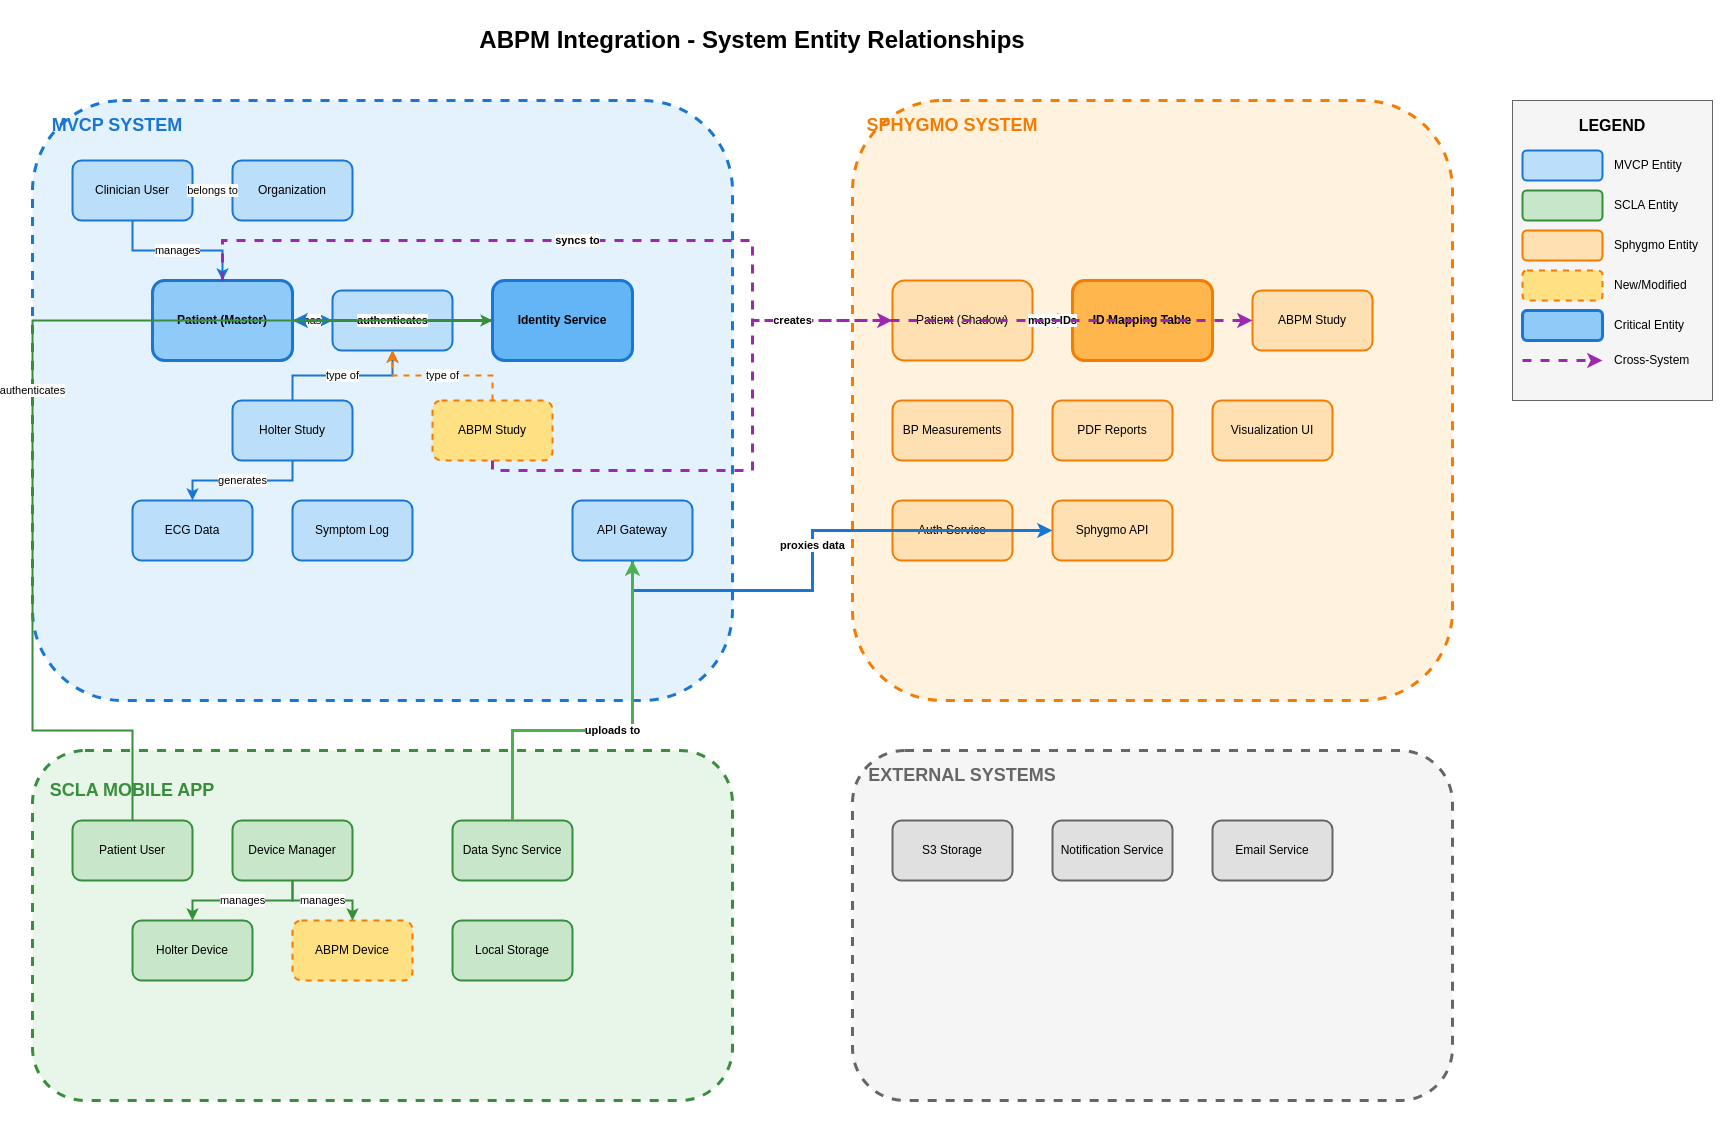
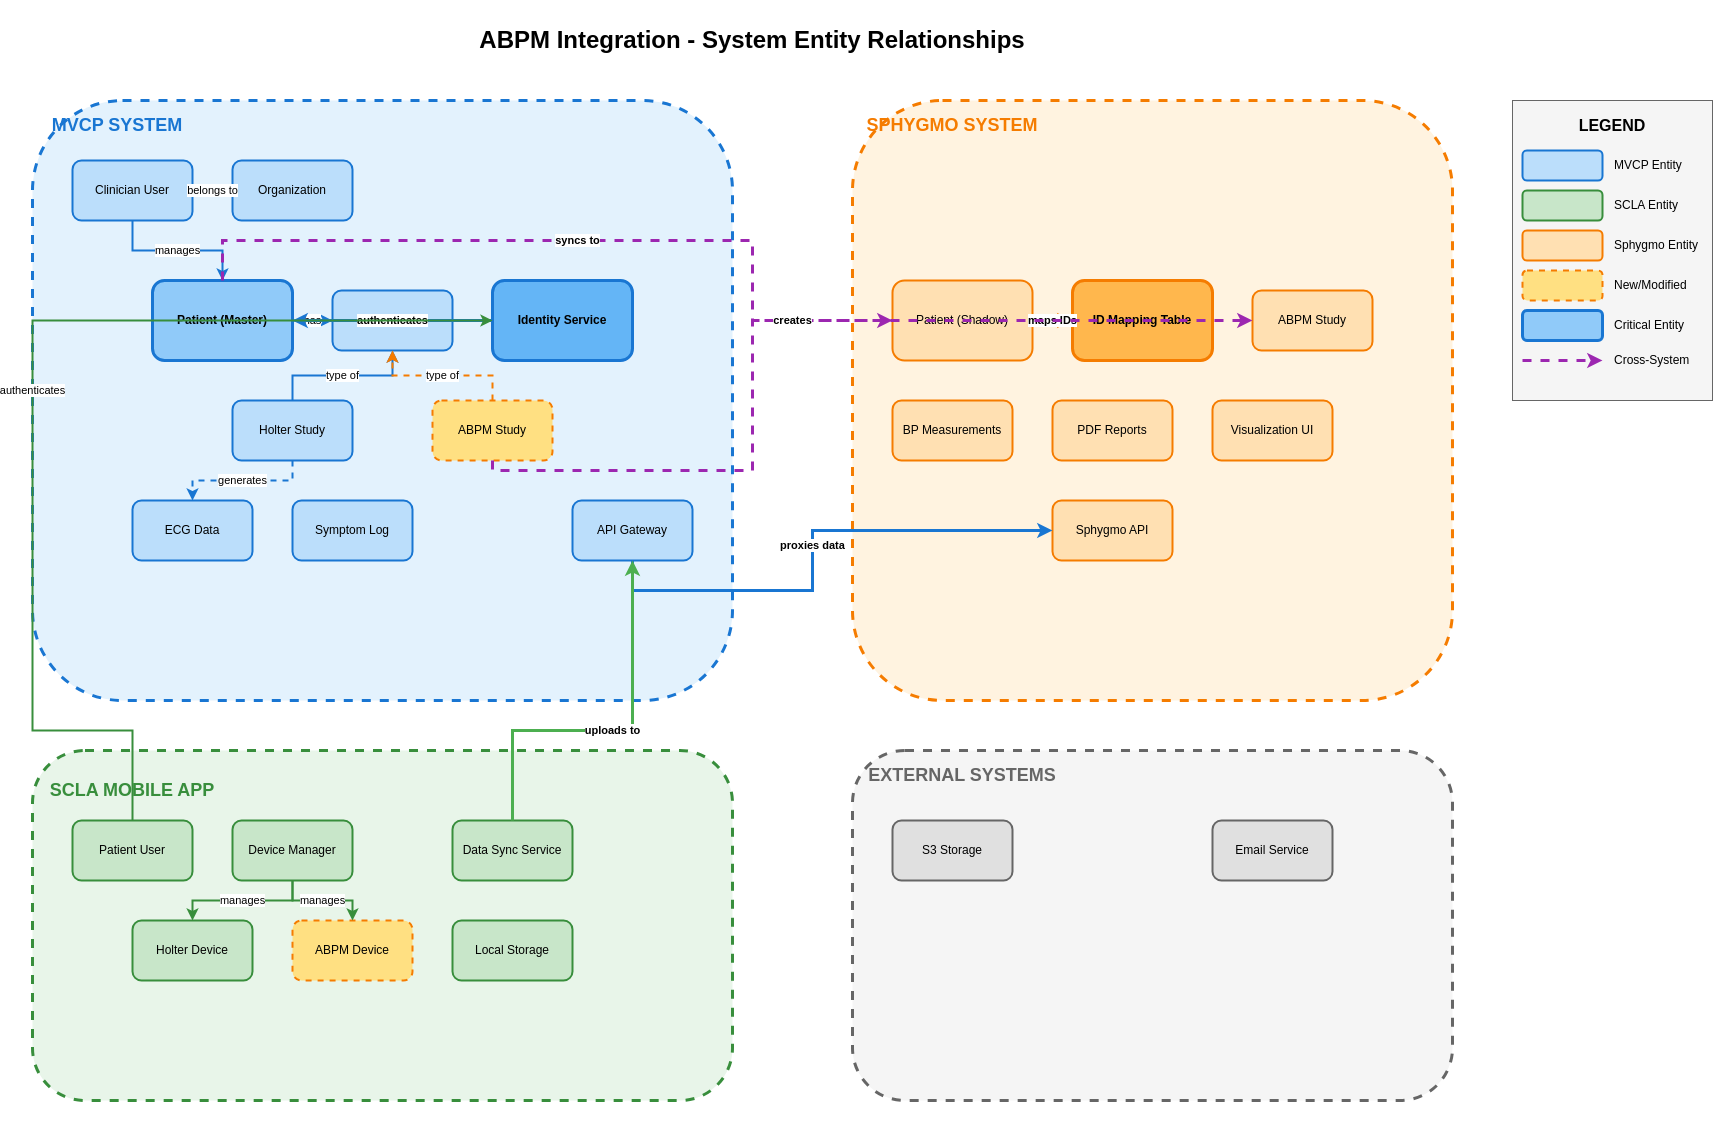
edge "Holter Study" -> "ECG Data": style solid -> dashed
node "Auth Service": removed
node "Notification Service": removed
